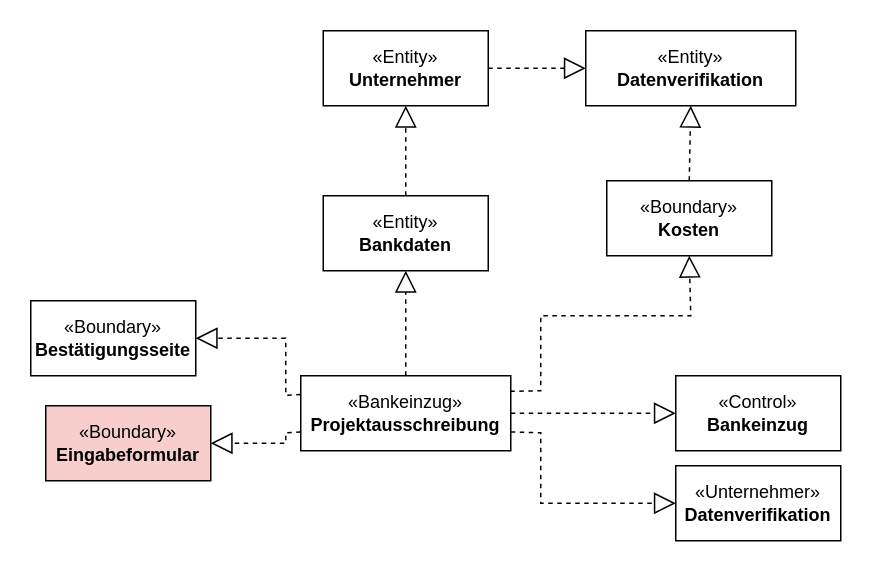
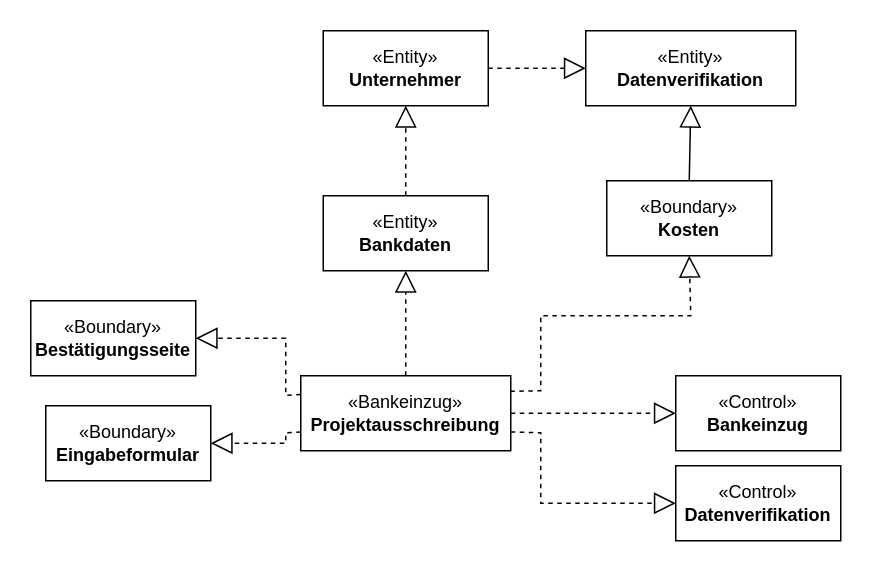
edge "«Boundary» Kosten" -> "«Entity» Datenverifikation": style dashed -> solid
node "«Boundary» Eingabeformular": fillcolor #f8cecc -> #ffffff
node "«Unternehmer» Datenverifikation": label "«Unternehmer» Datenverifikation" -> "«Control» Datenverifikation"
